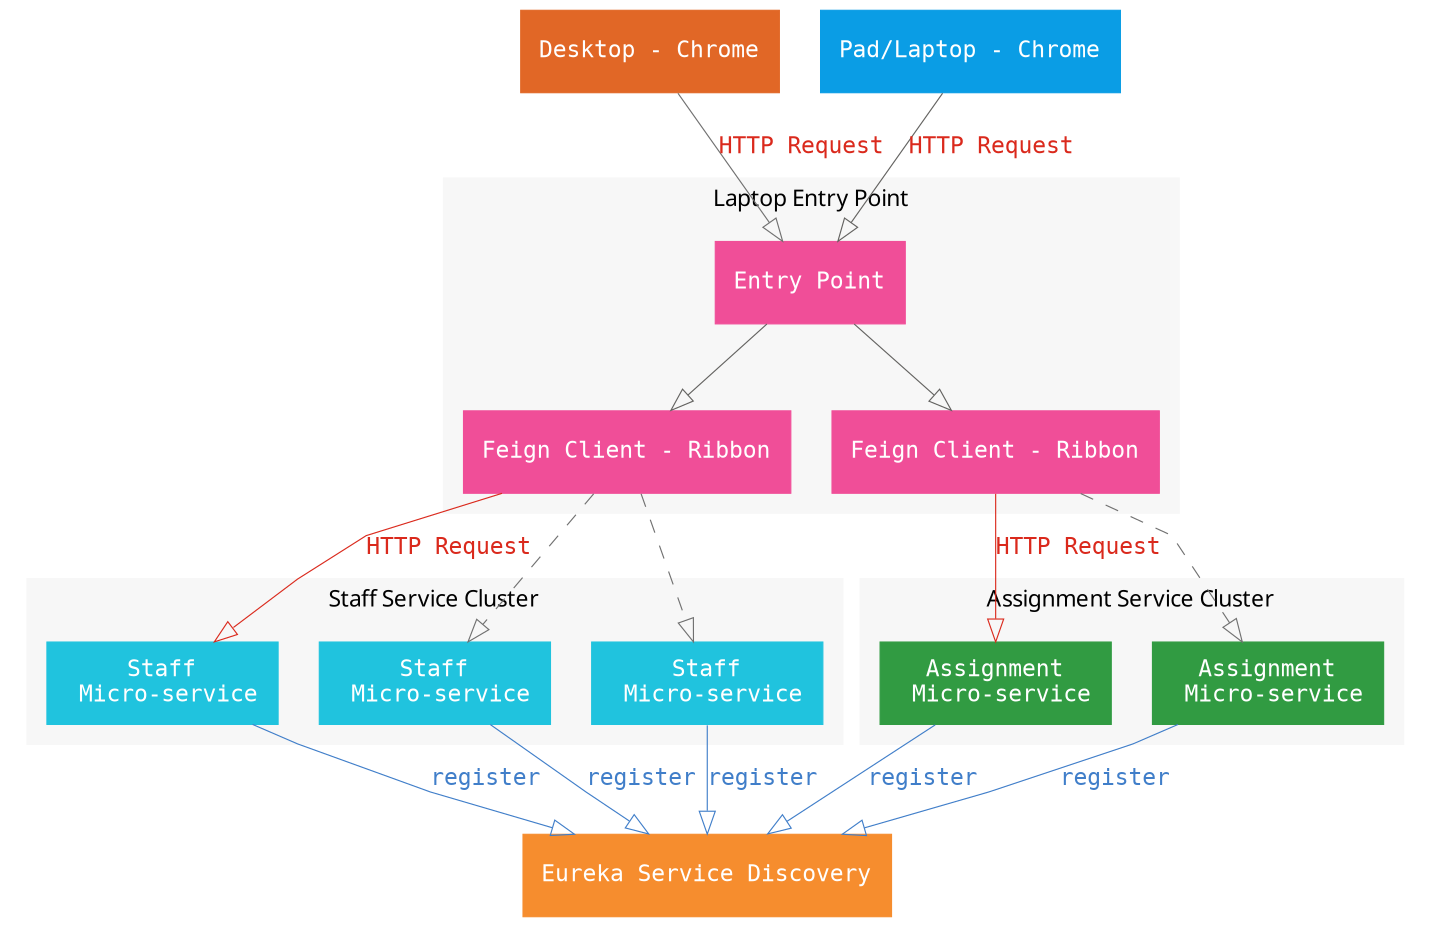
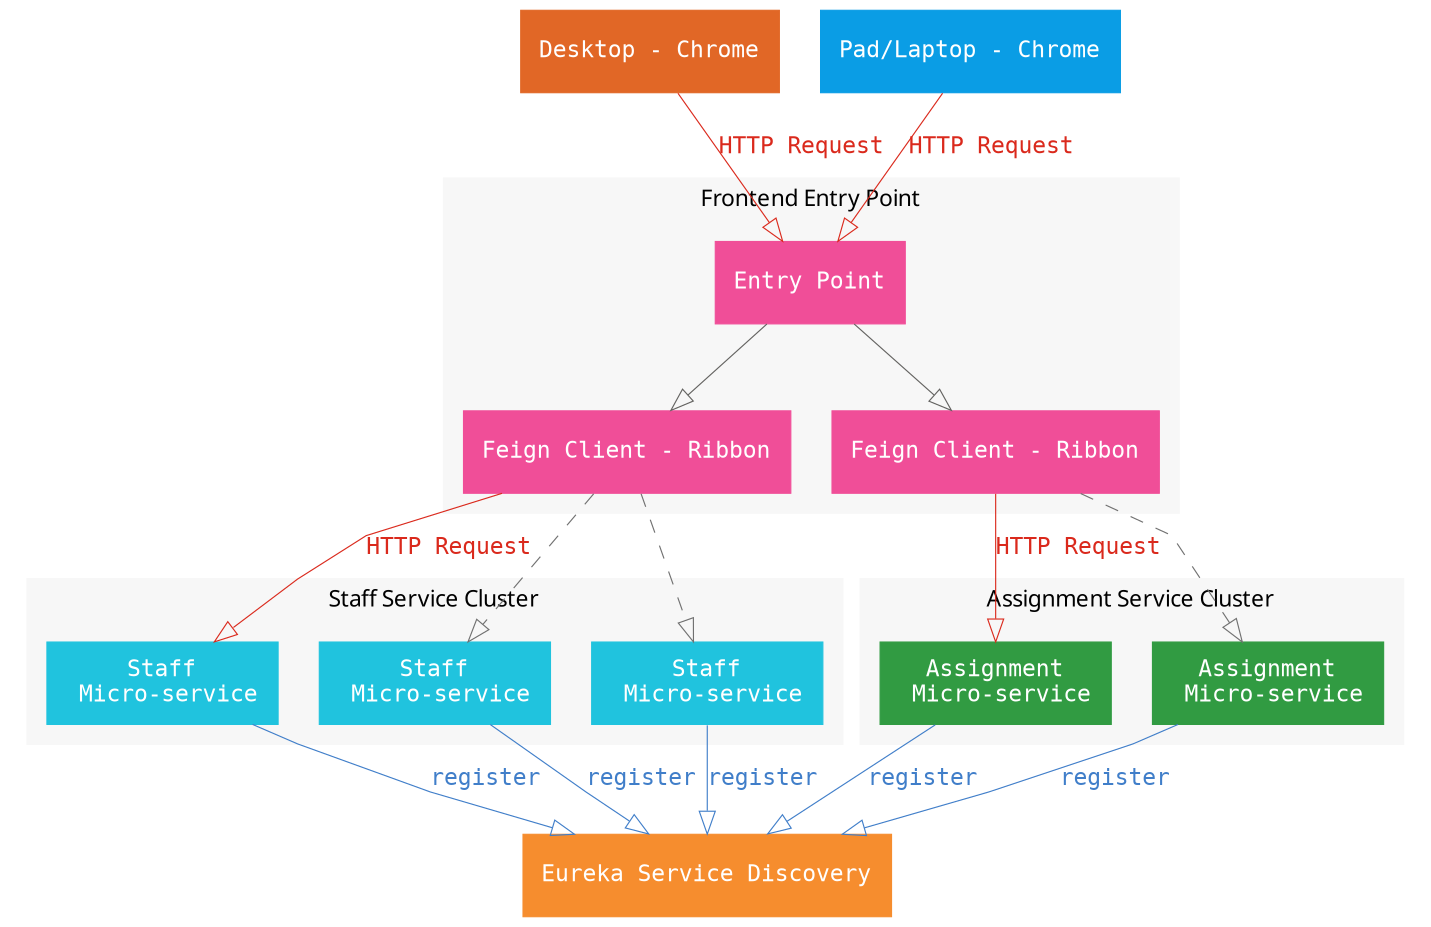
edge "Desktop - Chrome" -> "Entry Point": color #707070 -> #da291c
edge "Pad/Laptop - Chrome" -> "Entry Point": color #636260 -> #da291c
cluster "Laptop Entry Point": label "Laptop Entry Point" -> "Frontend Entry Point"
